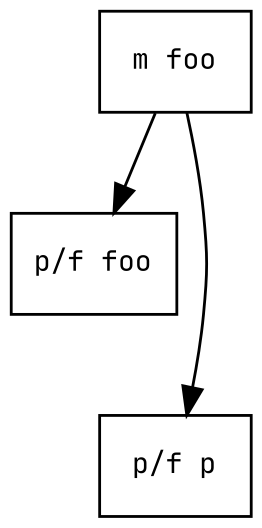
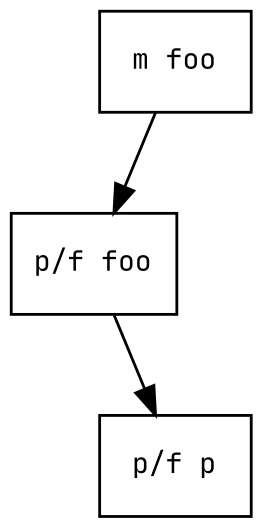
edge "m foo" -> "p/f p": now "p/f foo" -> "p/f p"
